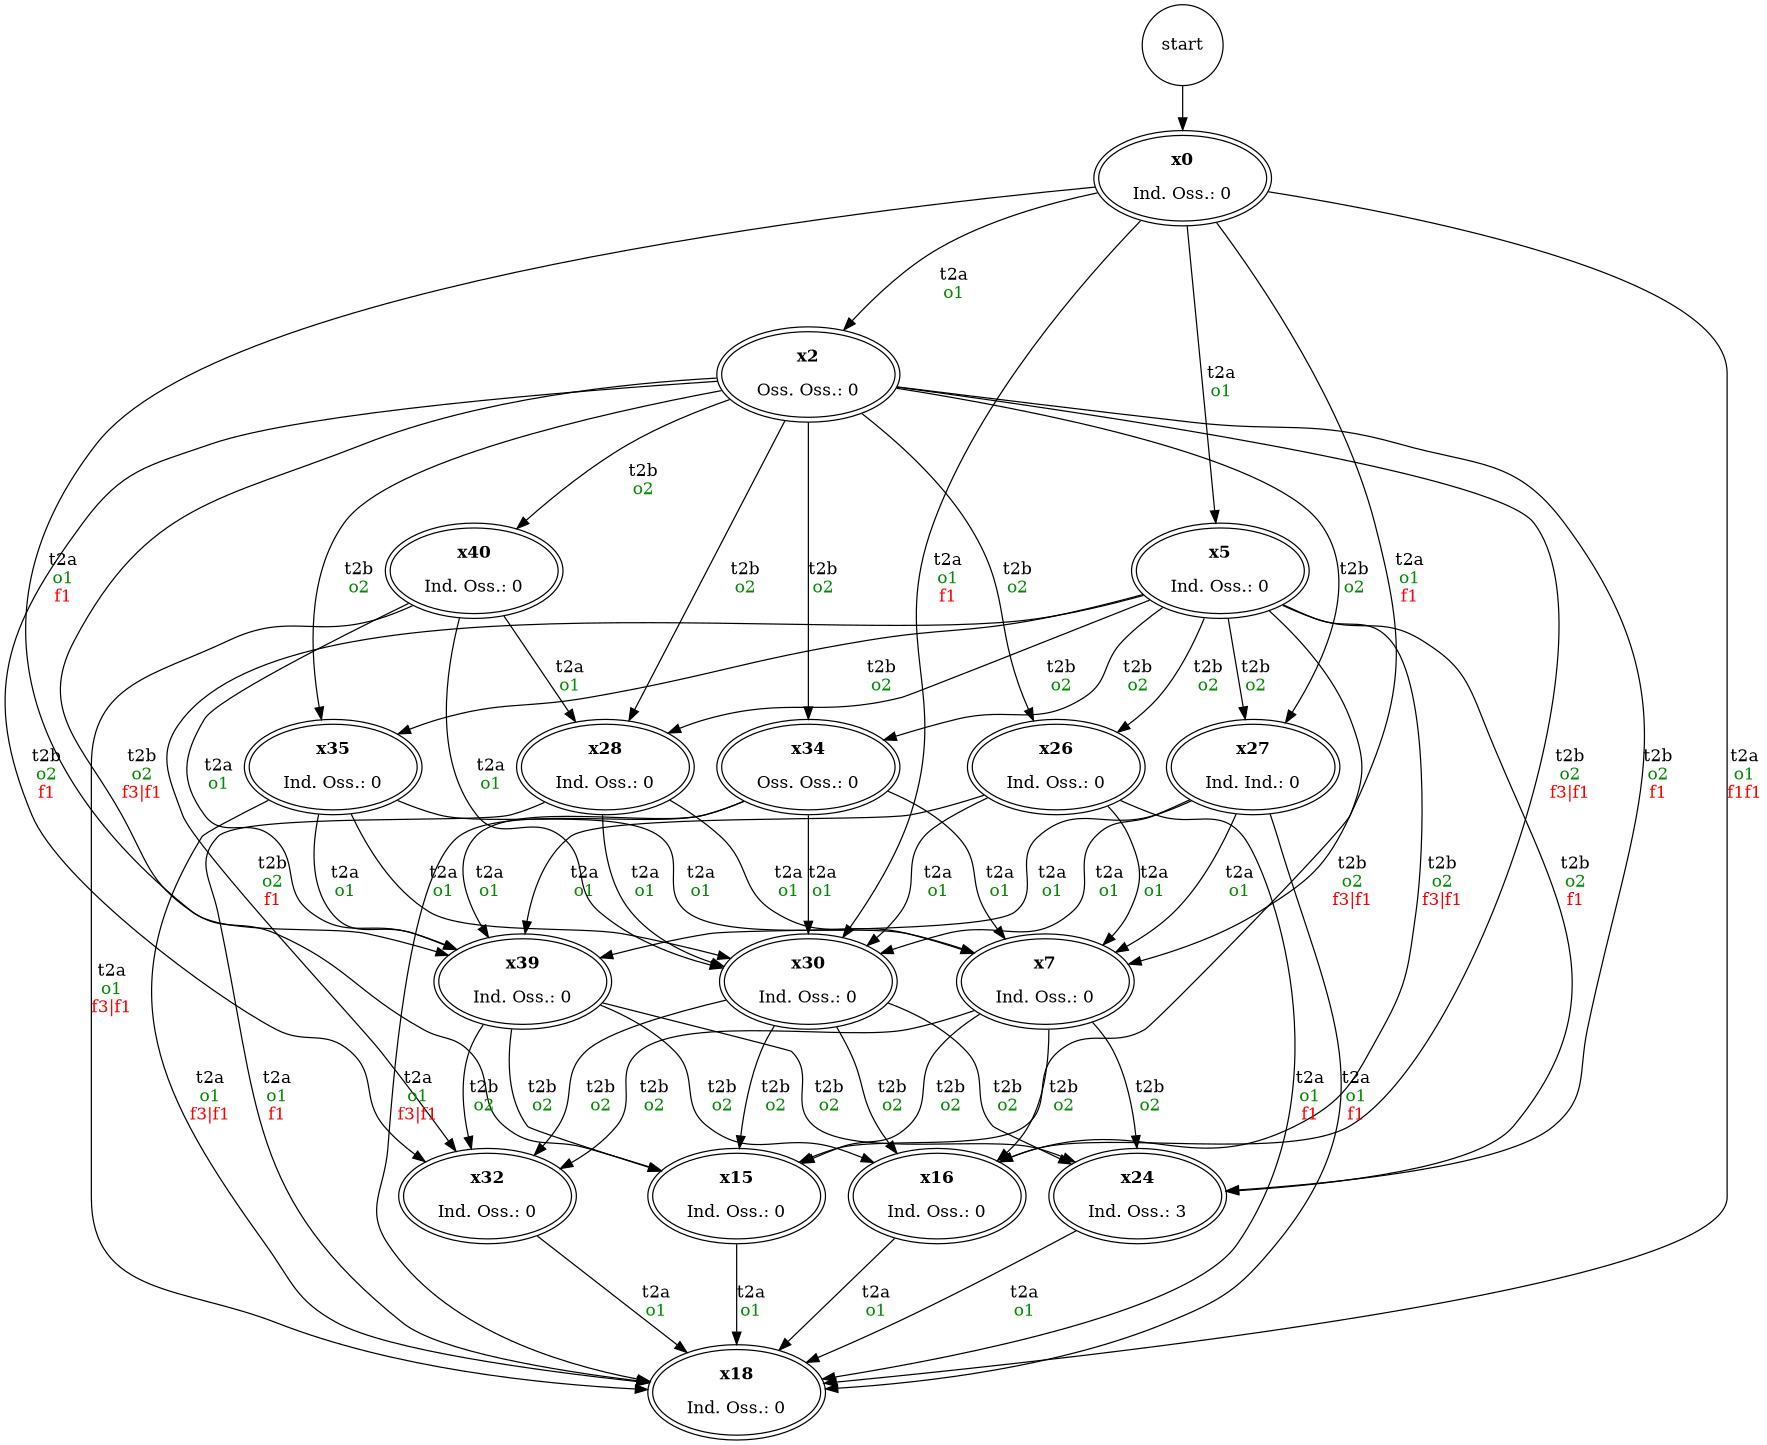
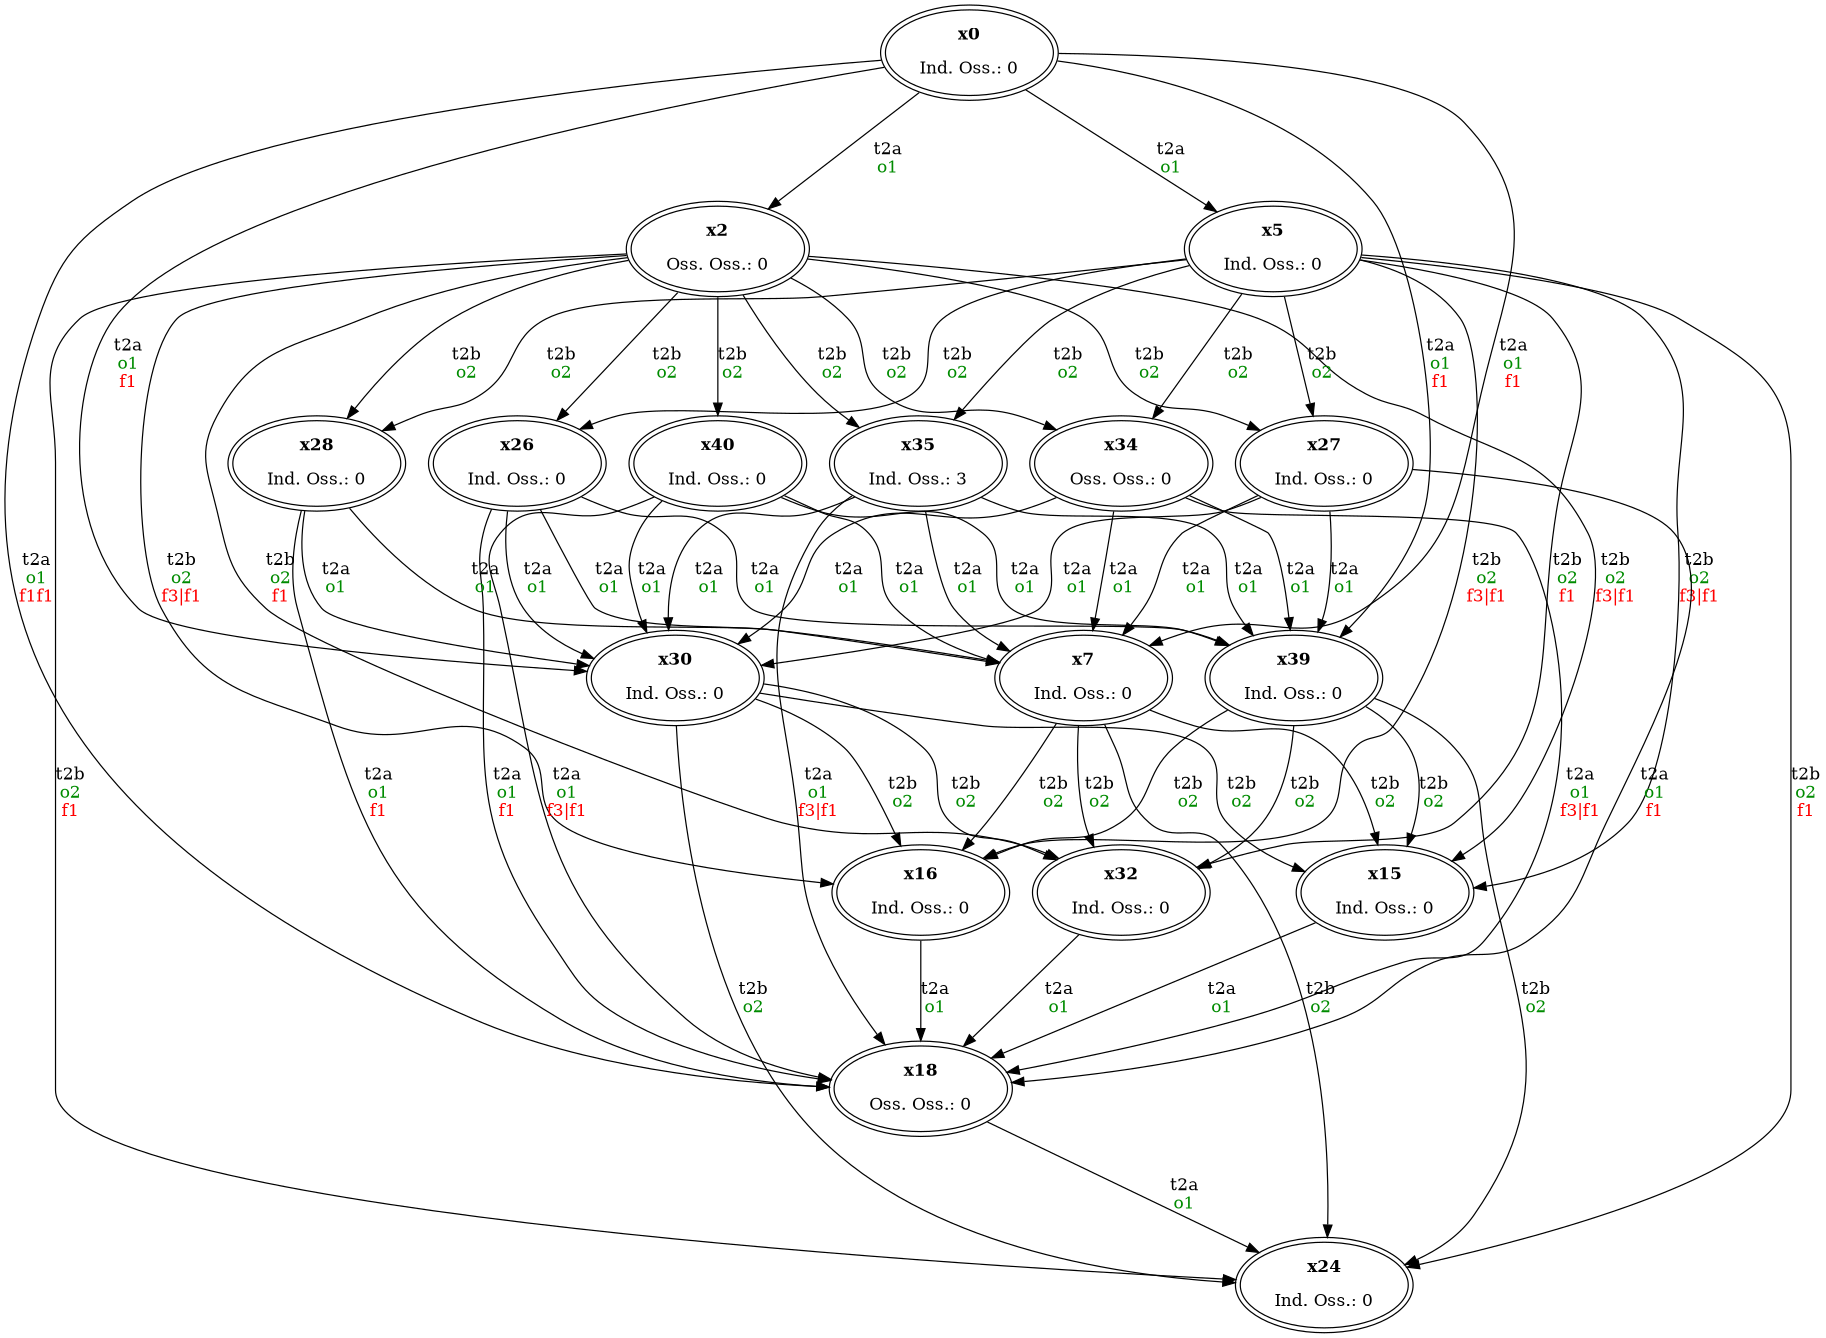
node "start": removed
edge "x40" -> "x28": now "x40" -> "x7"
node "x35": text "Ind. Oss.: 0" -> "Ind. Oss.: 3"
node "x27": text "Ind. Ind.: 0" -> "Ind. Oss.: 0"
node "x24": text "Ind. Oss.: 3" -> "Ind. Oss.: 0"
edge "x24" -> "x18": reversed
node "x18": text "Ind. Oss.: 0" -> "Oss. Oss.: 0"
